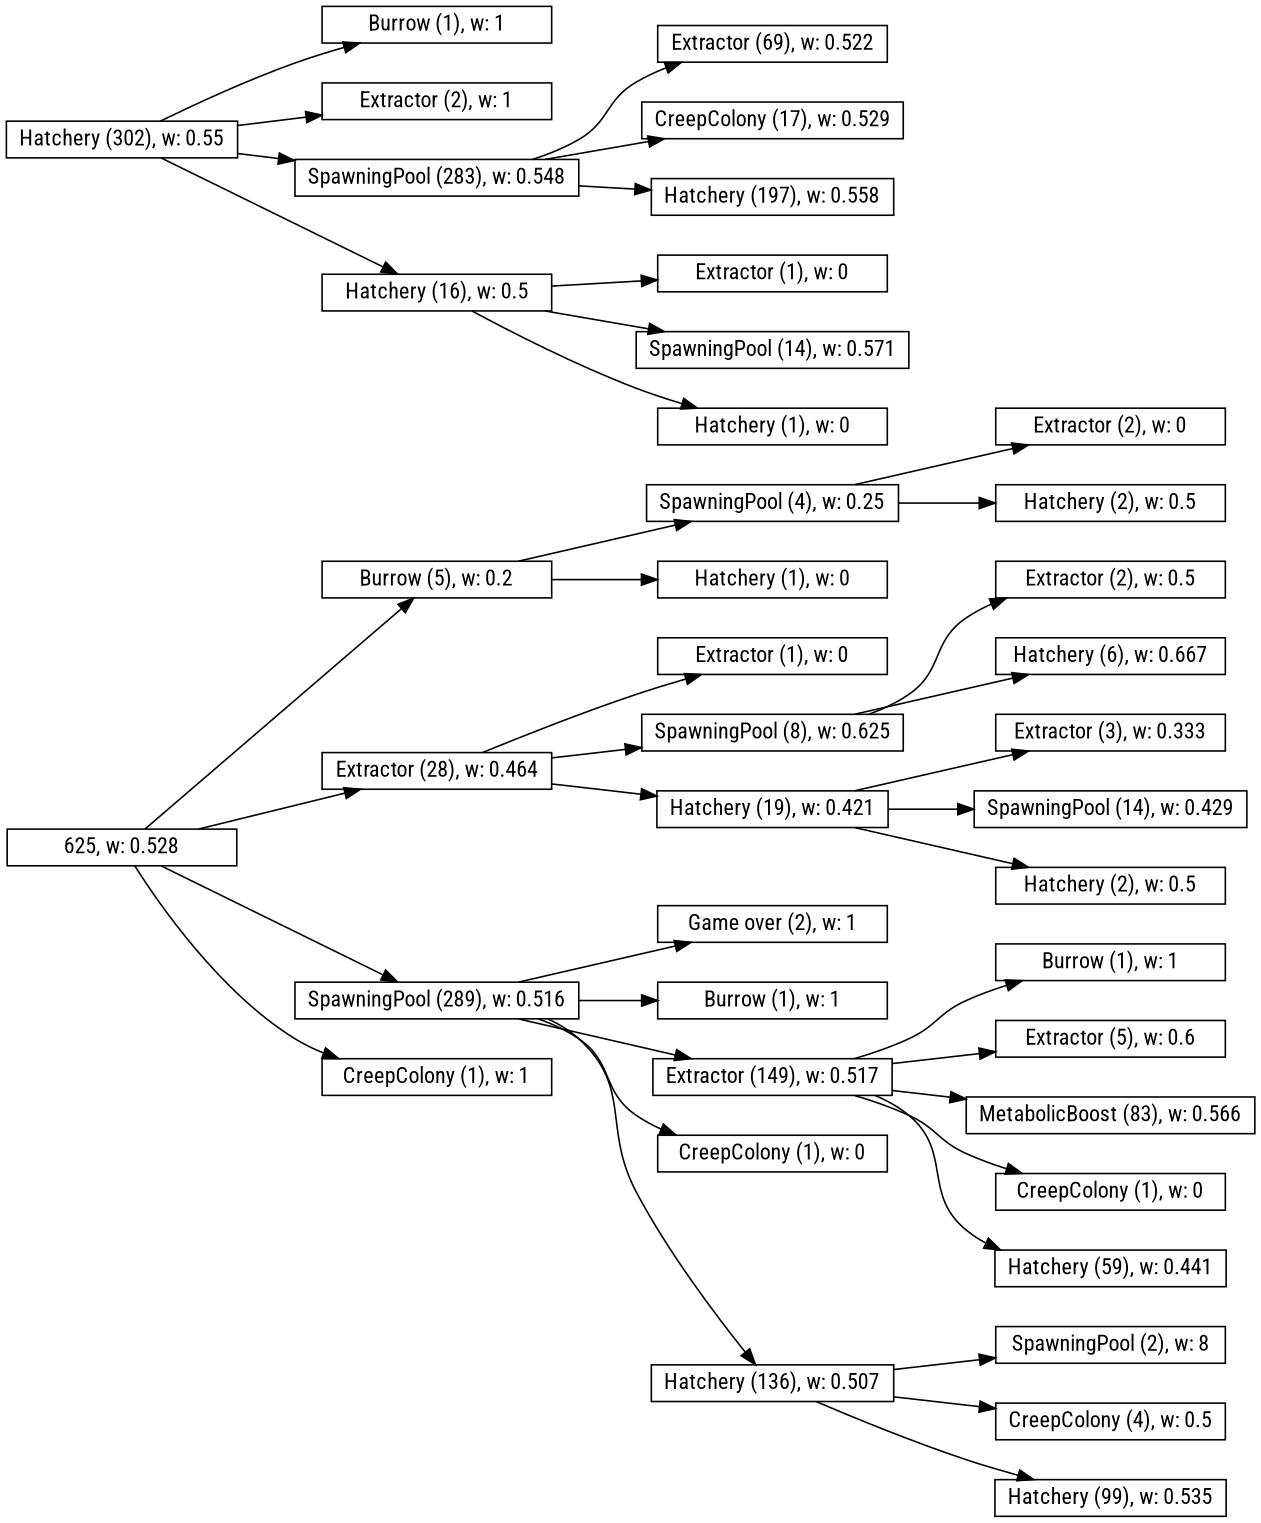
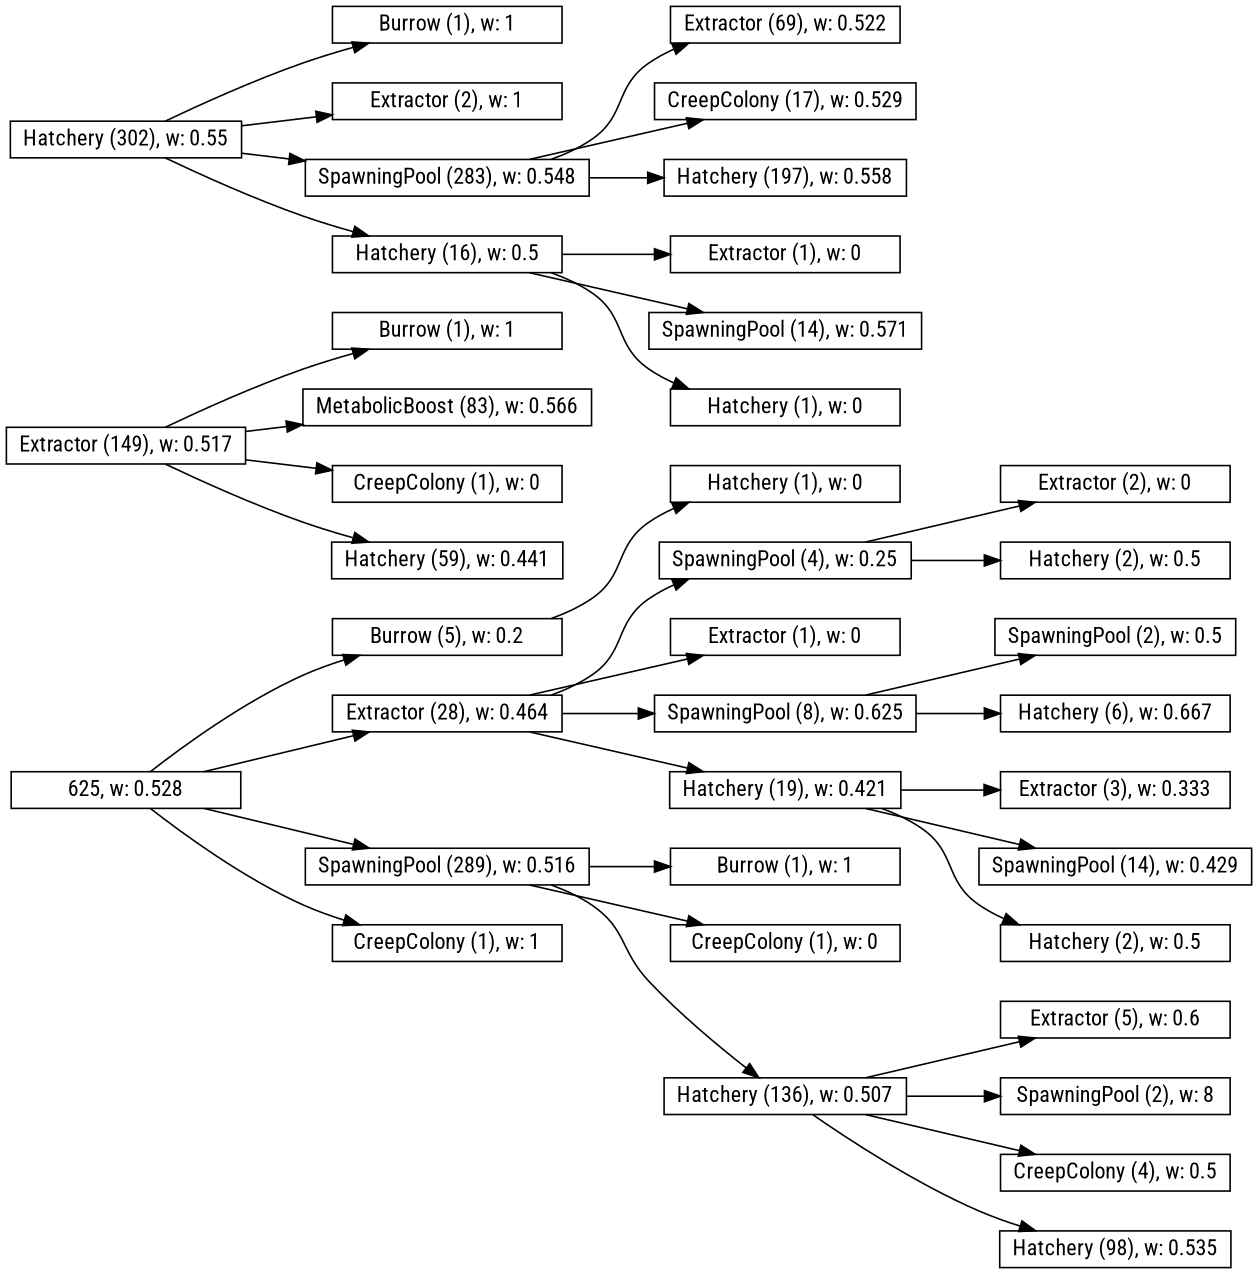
edge "Burrow (5), w: 0.2" -> "SpawningPool (4), w: 0.25": now "Extractor (28), w: 0.464" -> "SpawningPool (4), w: 0.25"
node "Extractor (2), w: 0.5": label "Extractor (2), w: 0.5" -> "SpawningPool (2), w: 0.5"
node "Game over (2), w: 1": removed
edge "SpawningPool (289), w: 0.516" -> "Extractor (149), w: 0.517": removed
edge "Extractor (149), w: 0.517" -> "Extractor (5), w: 0.6": now "Hatchery (136), w: 0.507" -> "Extractor (5), w: 0.6"
node "Hatchery (99), w: 0.535": label "Hatchery (99), w: 0.535" -> "Hatchery (98), w: 0.535"
